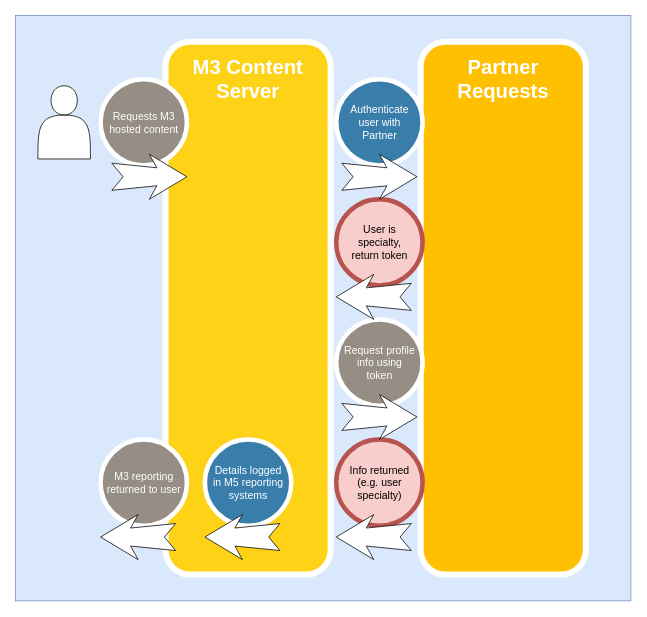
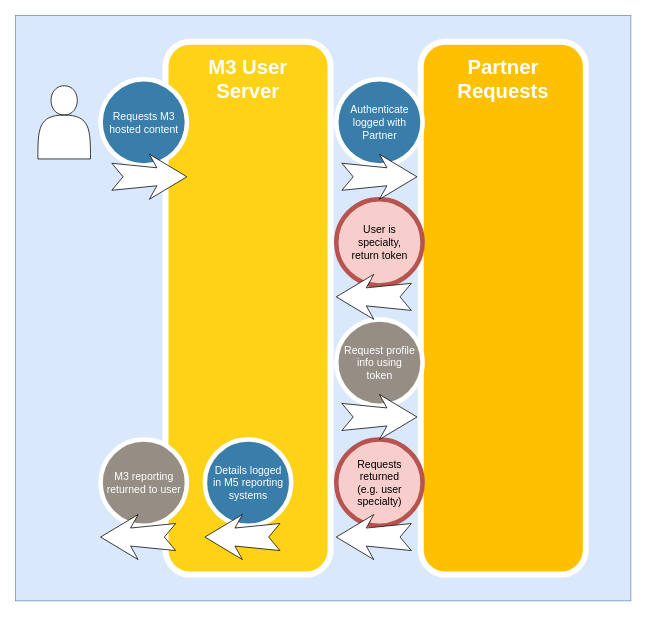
node "M3 Content Server": label "M3 Content Server" -> "M3 User Server"
node "Requests M3 hosted content": fillcolor #968e85 -> #397daa
node "Authenticate user with Partner": label "Authenticate user with Partner" -> "Authenticate logged with Partner"
node "Info returned (e.g. user specialty)": label "Info returned (e.g. user specialty)" -> "Requests returned (e.g. user specialty)"
